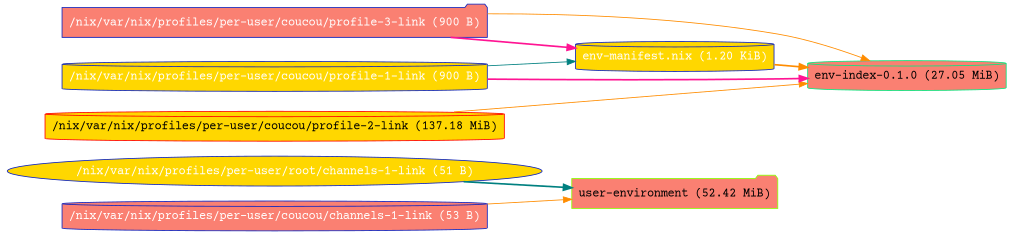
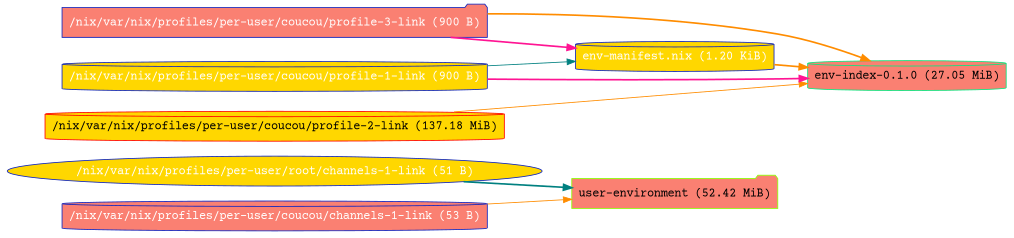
edge "/nix/var/nix/profiles/per-user/coucou/profile-3-link (900 B)" -> "env-index-0.1.0 (27.05 MiB)": style solid -> bold
